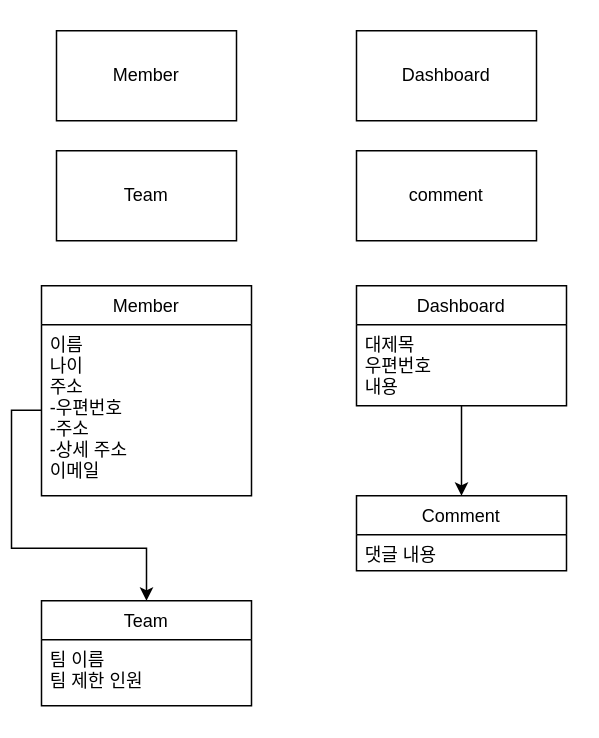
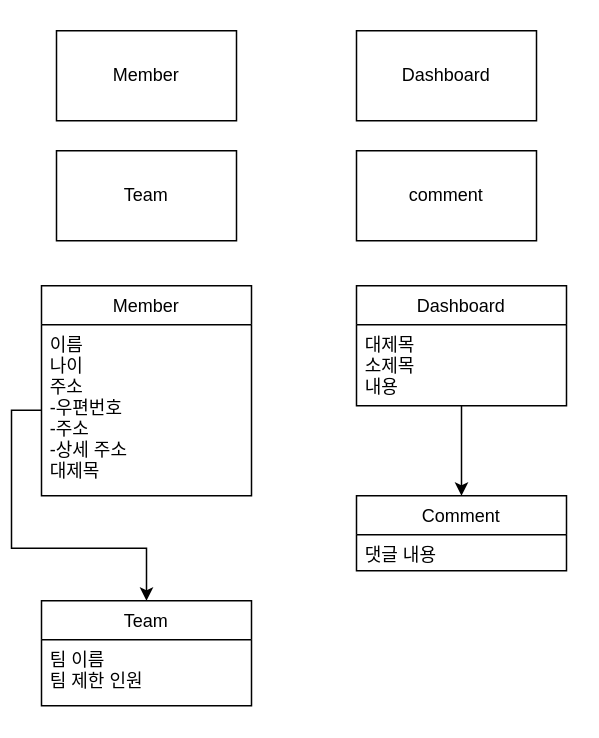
node "이름 나이 주소 -우편번호 -주소 -상세 주소 이메일": label "이름 나이 주소 -우편번호 -주소 -상세 주소 이메일" -> "이름 나이 주소 -우편번호 -주소 -상세 주소 대제목"
node "대제목 우편번호 내용": label "대제목 우편번호 내용" -> "대제목 소제목 내용"
